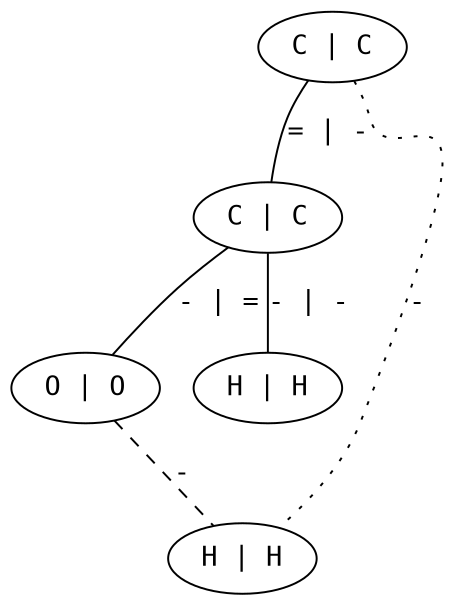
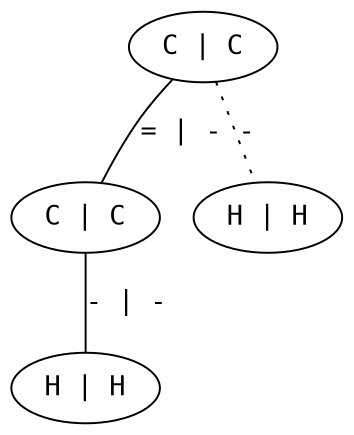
node "O | O": removed
